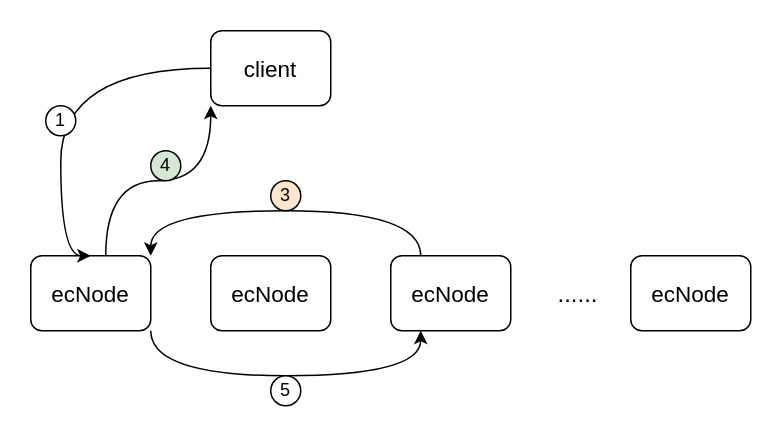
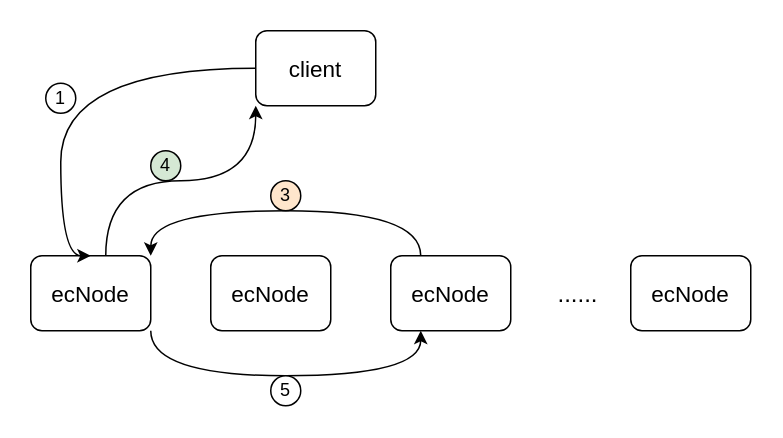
node "client": moved (271, 68) -> (316, 68)
node "1": moved (61, 121) -> (61, 98)
